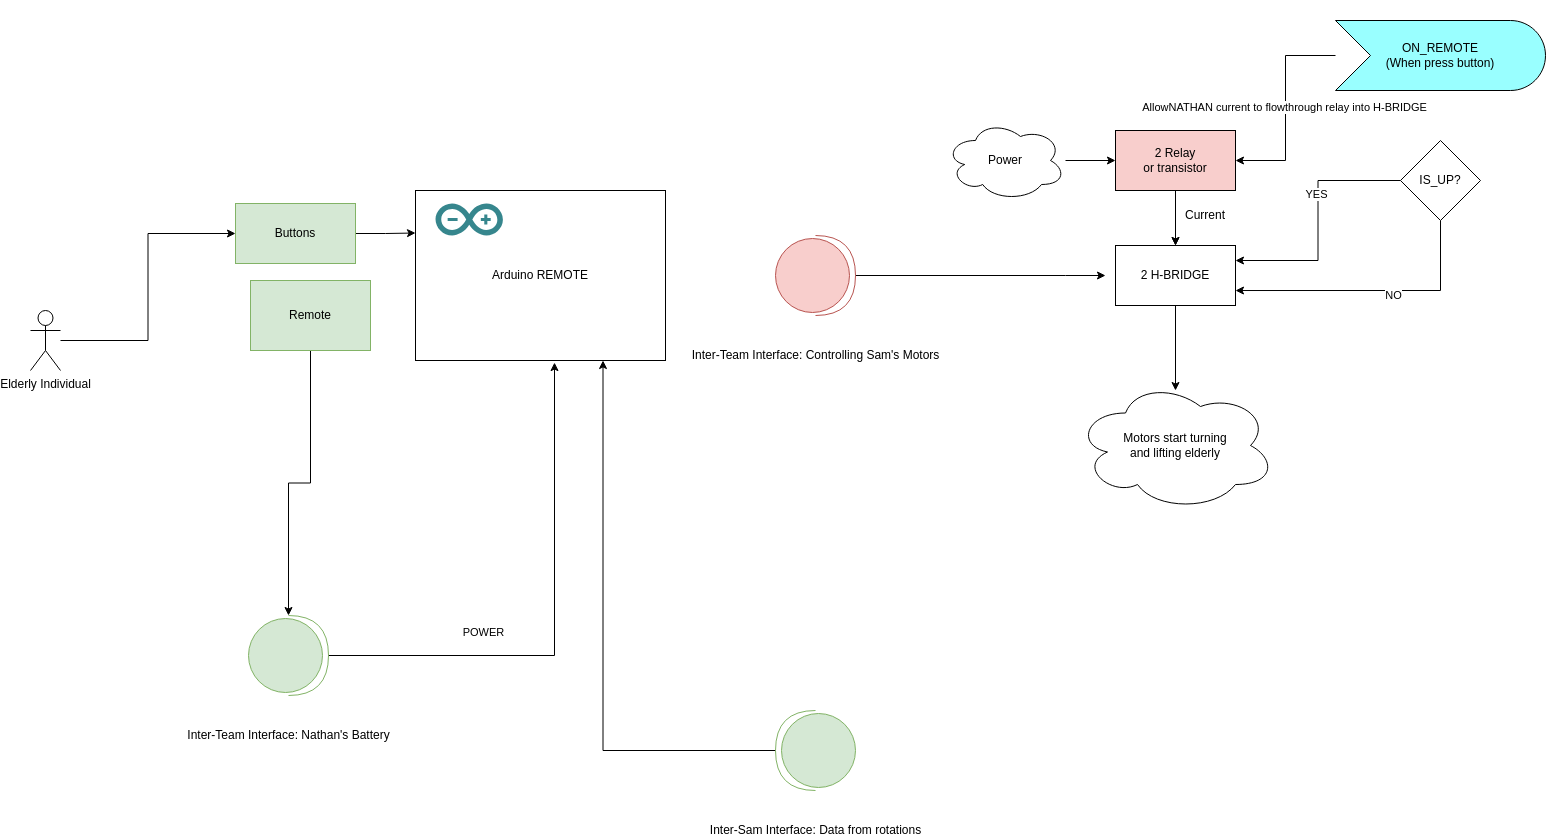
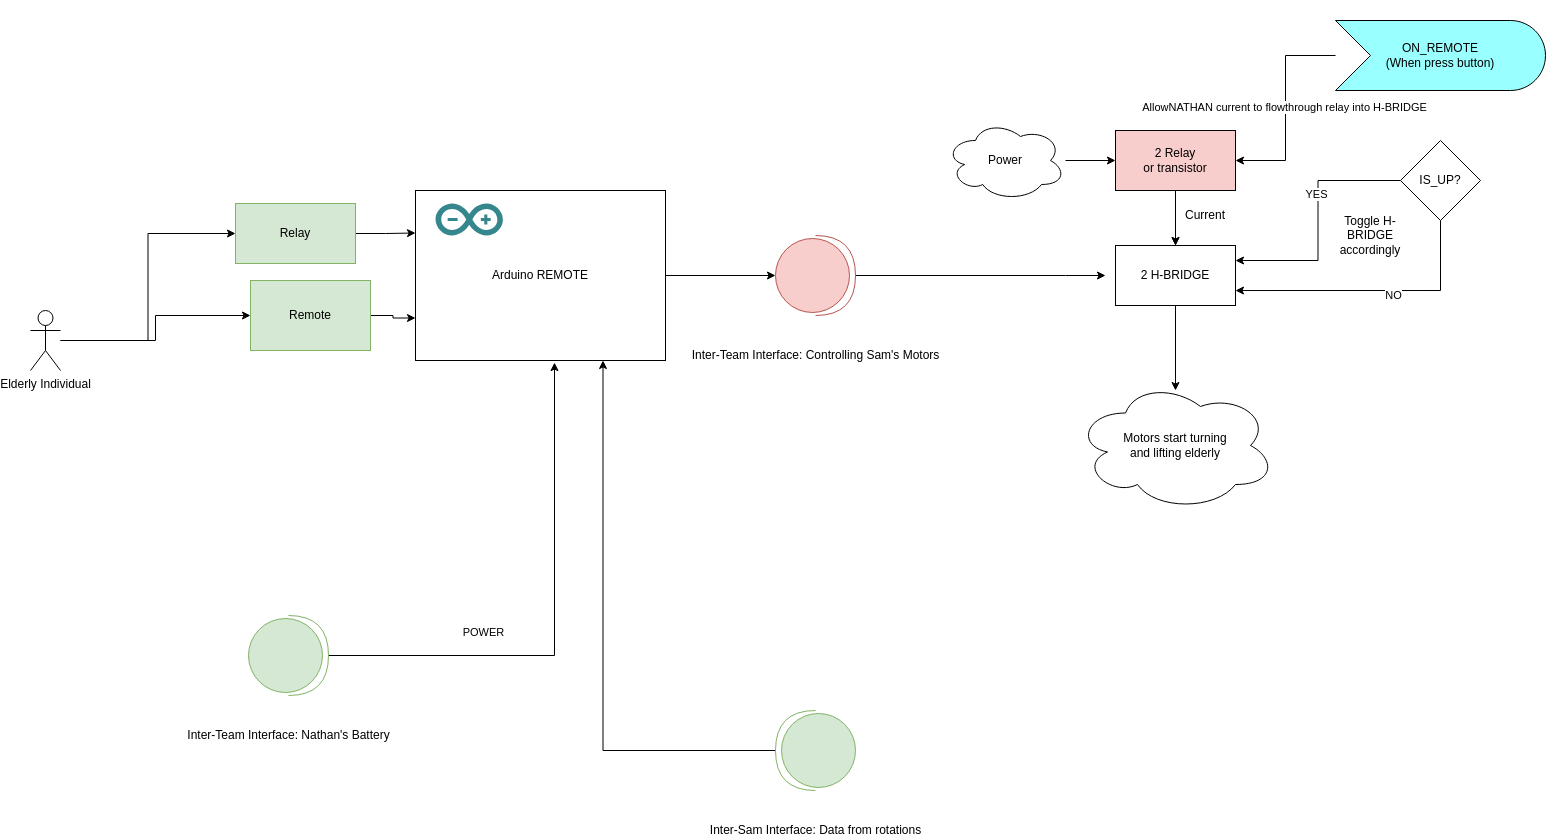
node "Buttons": label "Buttons" -> "Relay"
node "Toggle H-BRIDGE accordingly": added
edge "Arduino REMOTE" -> "Inter-Team Interface: Controlling Sam's Motors": added
edge "Elderly Individual" -> "Remote": added
edge "Remote" -> "Inter-Team Interface: Nathan's Battery": now "Remote" -> "Arduino REMOTE"
